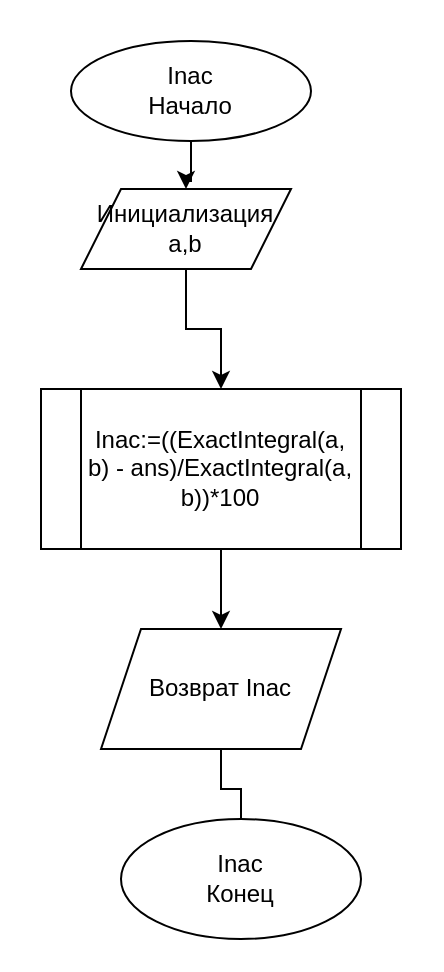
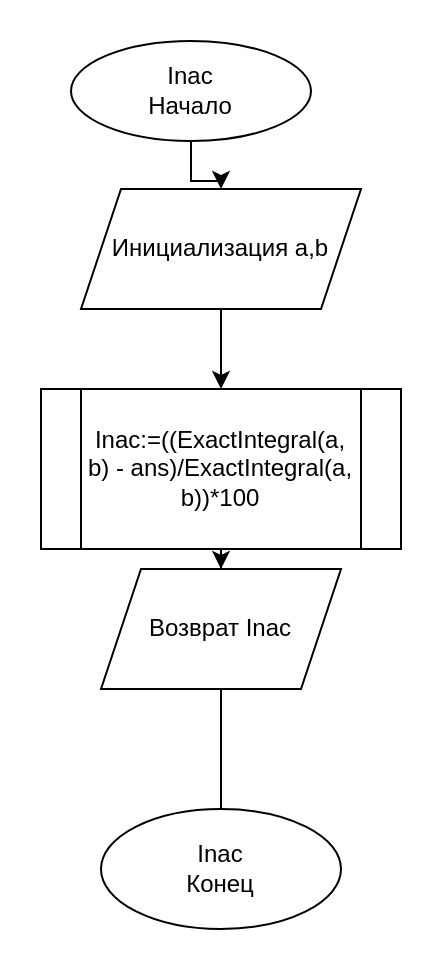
node "Инициализация a,b": size 210x80 -> 280x120
node "Возврат Inac": moved (221, 689) -> (221, 629)
node "Inac Конец": moved (241, 879) -> (221, 869)
